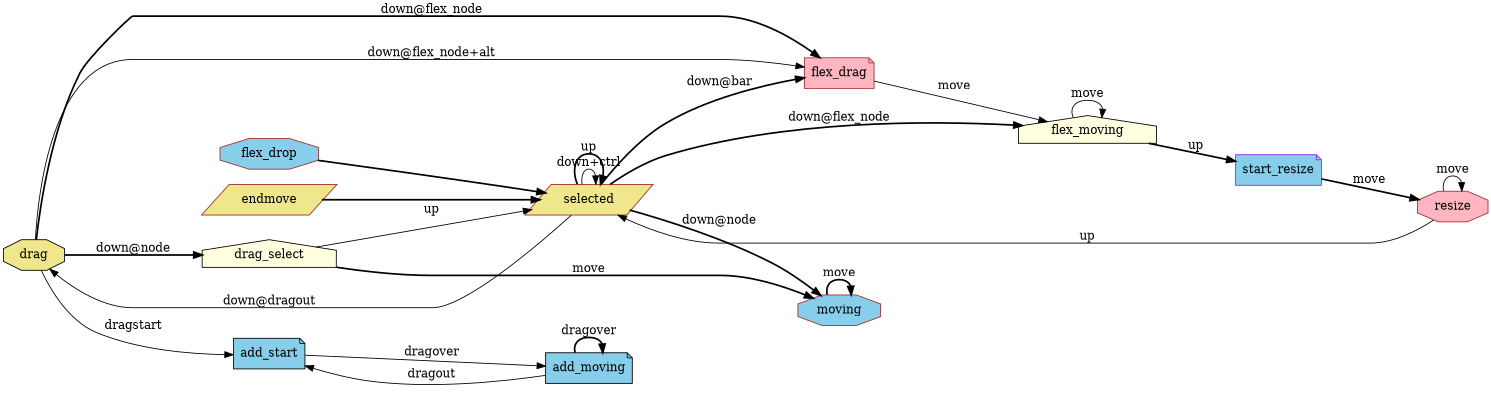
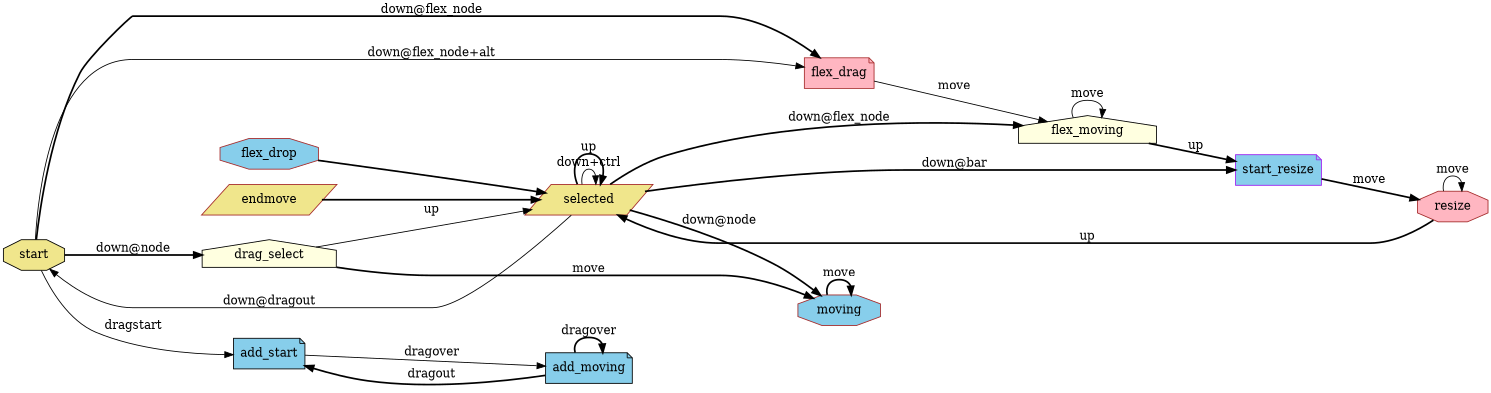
edge "selected" -> "flex_drag": now "selected" -> "start_resize"
edge "resize" -> "selected": style solid -> bold
node "drag": label "drag" -> "start"
edge "add_moving" -> "add_start": style solid -> bold
